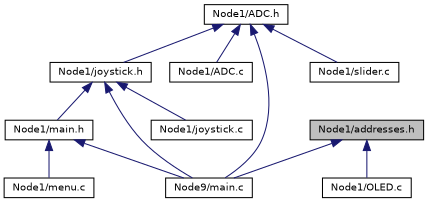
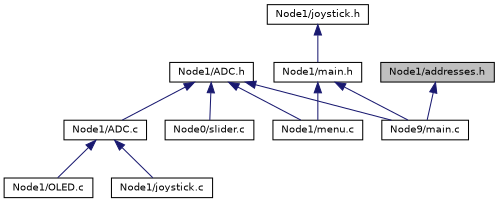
edge "Node1/joystick.h" -> "Node1/ADC.h": now "Node1/menu.c" -> "Node1/ADC.h"
node "Node1/slider.c": label "Node1/slider.c" -> "Node0/slider.c"
edge "Node1/joystick.c" -> "Node1/joystick.h": now "Node1/joystick.c" -> "Node1/ADC.c"
edge "Node9/main.c" -> "Node1/joystick.h": removed
edge "Node1/OLED.c" -> "Node1/addresses.h": now "Node1/OLED.c" -> "Node1/ADC.c"
